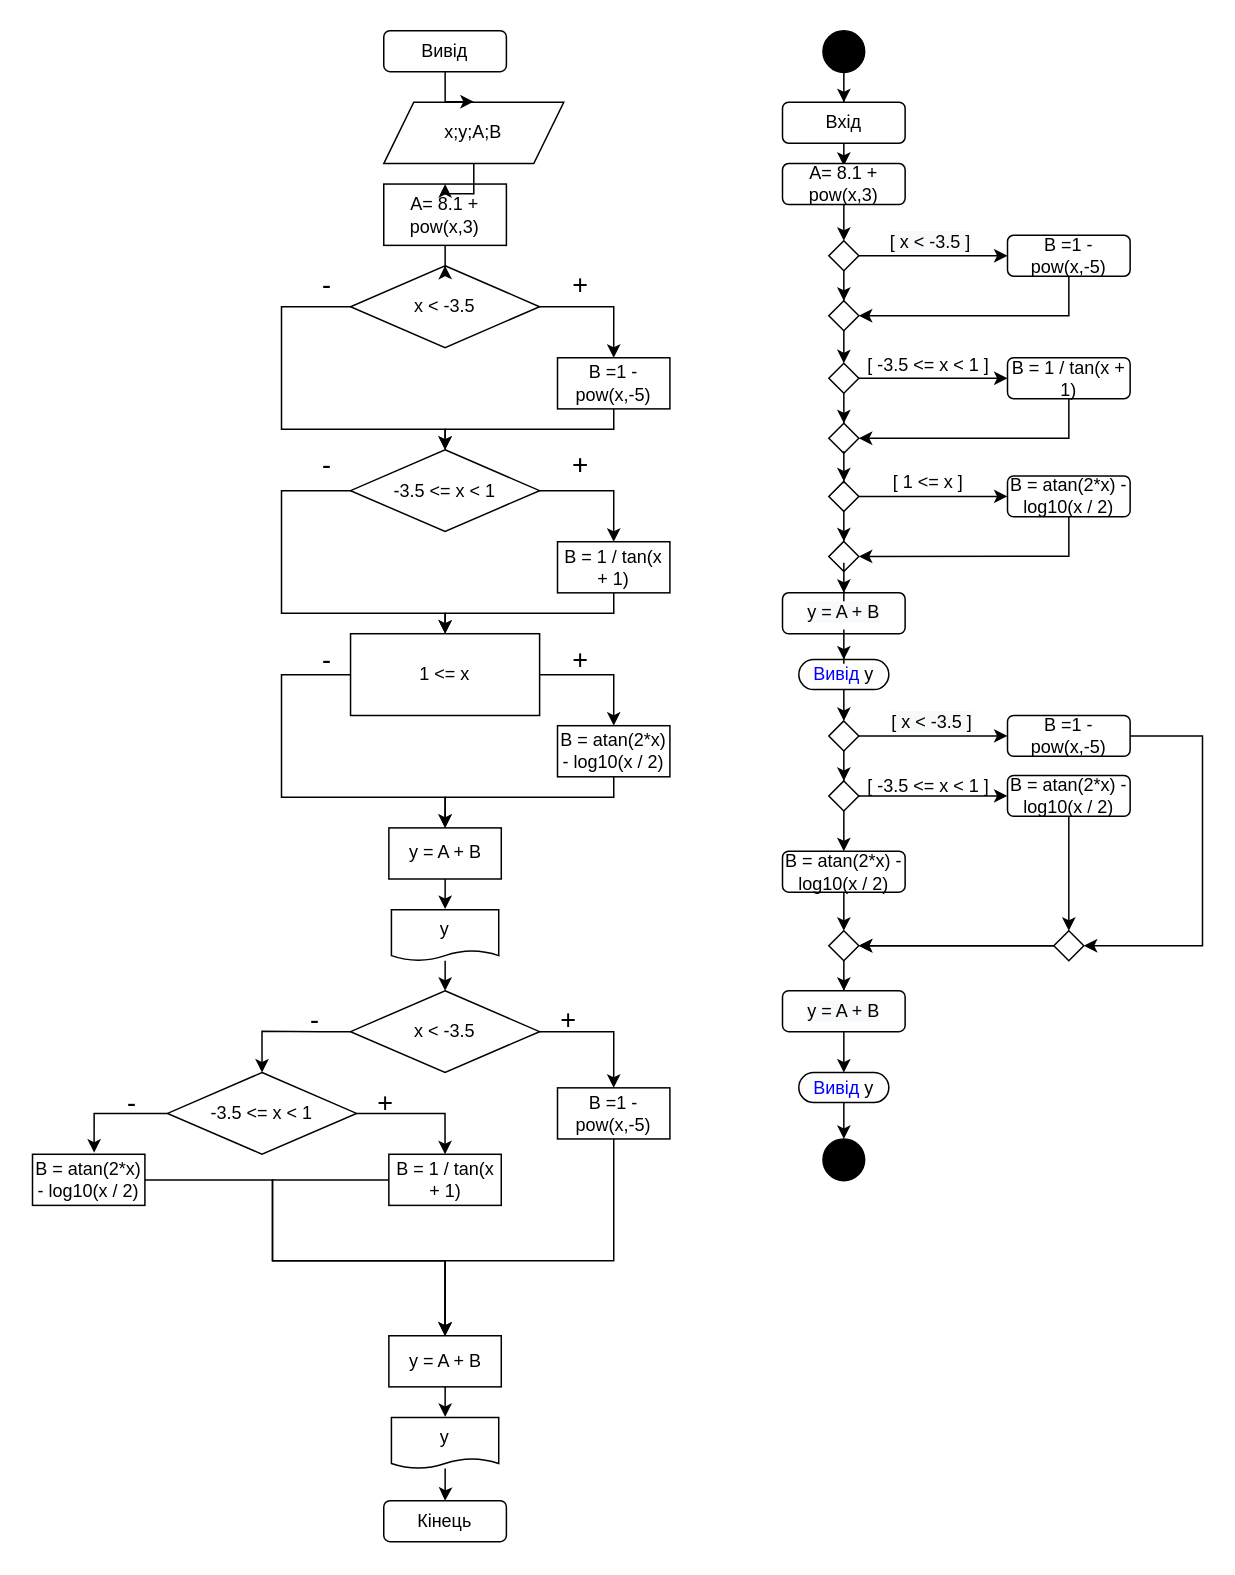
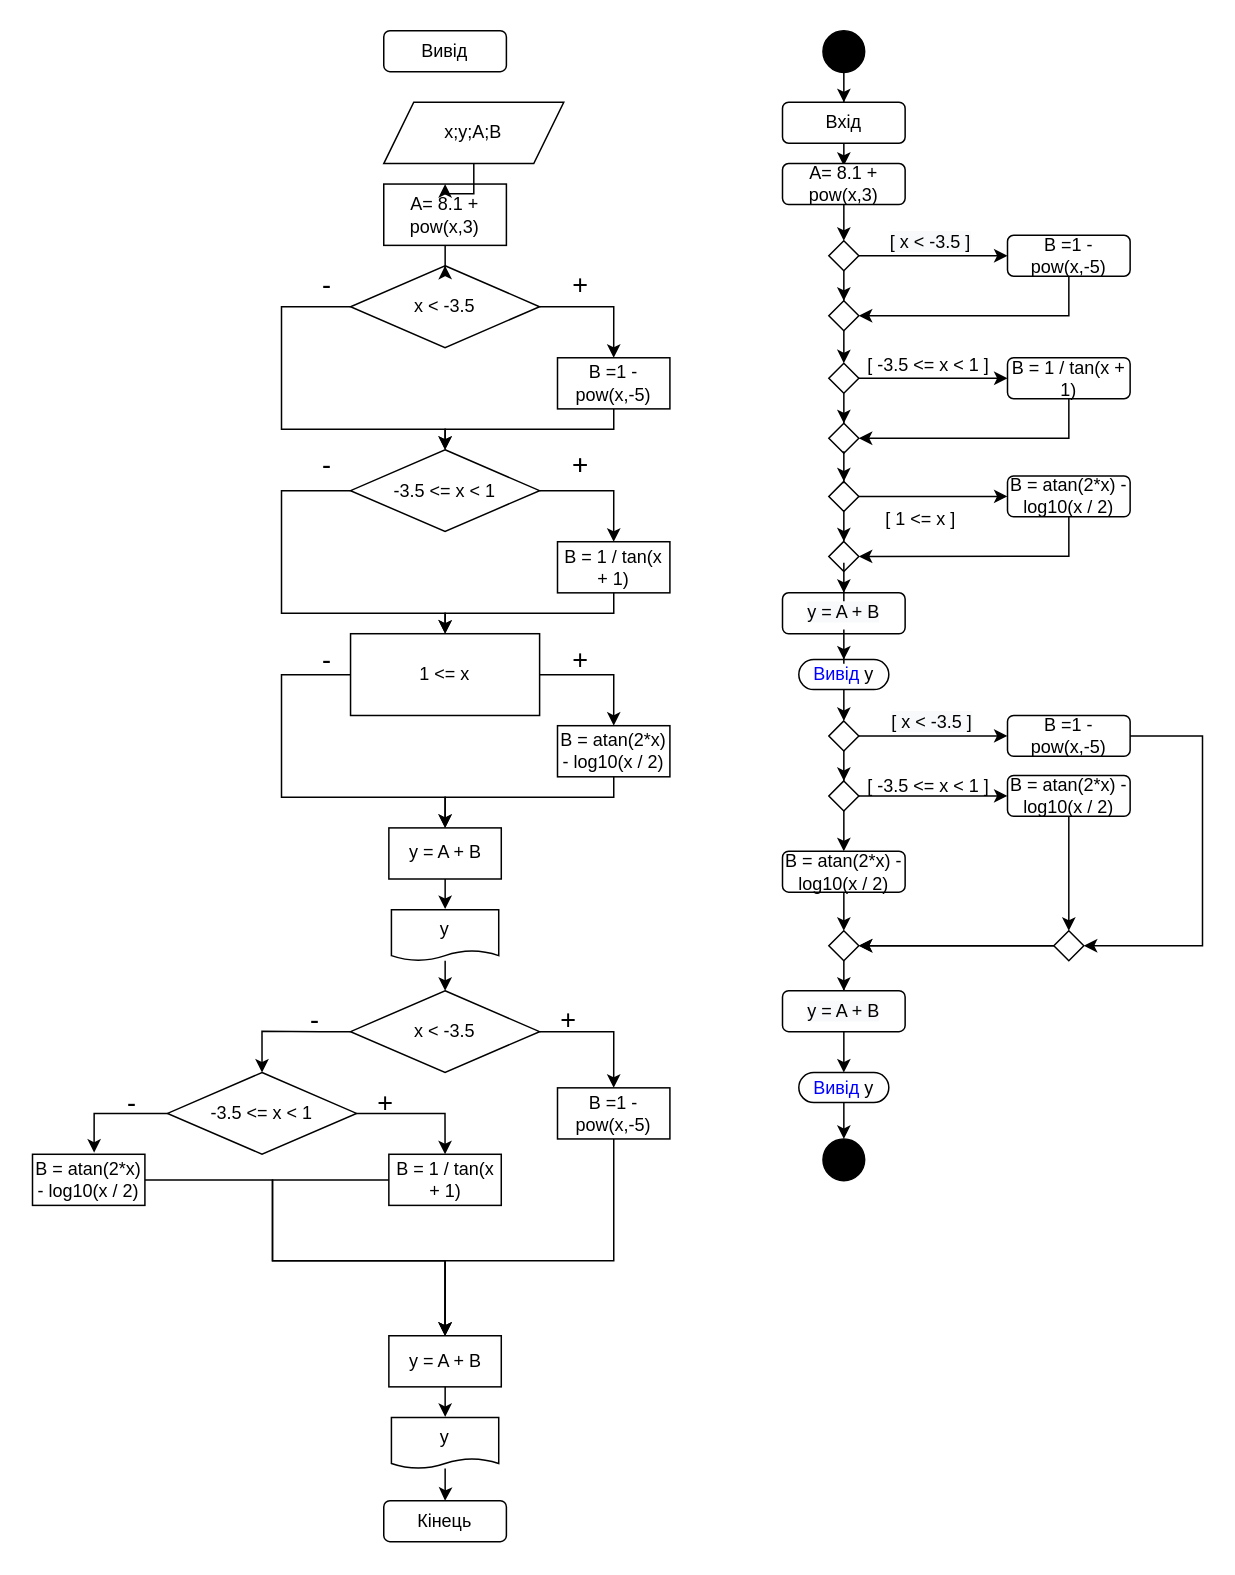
edge "Вивід" -> "x;y;A;B": removed
node "[ 1 <= x ]": moved (928, 484) -> (920, 521)
